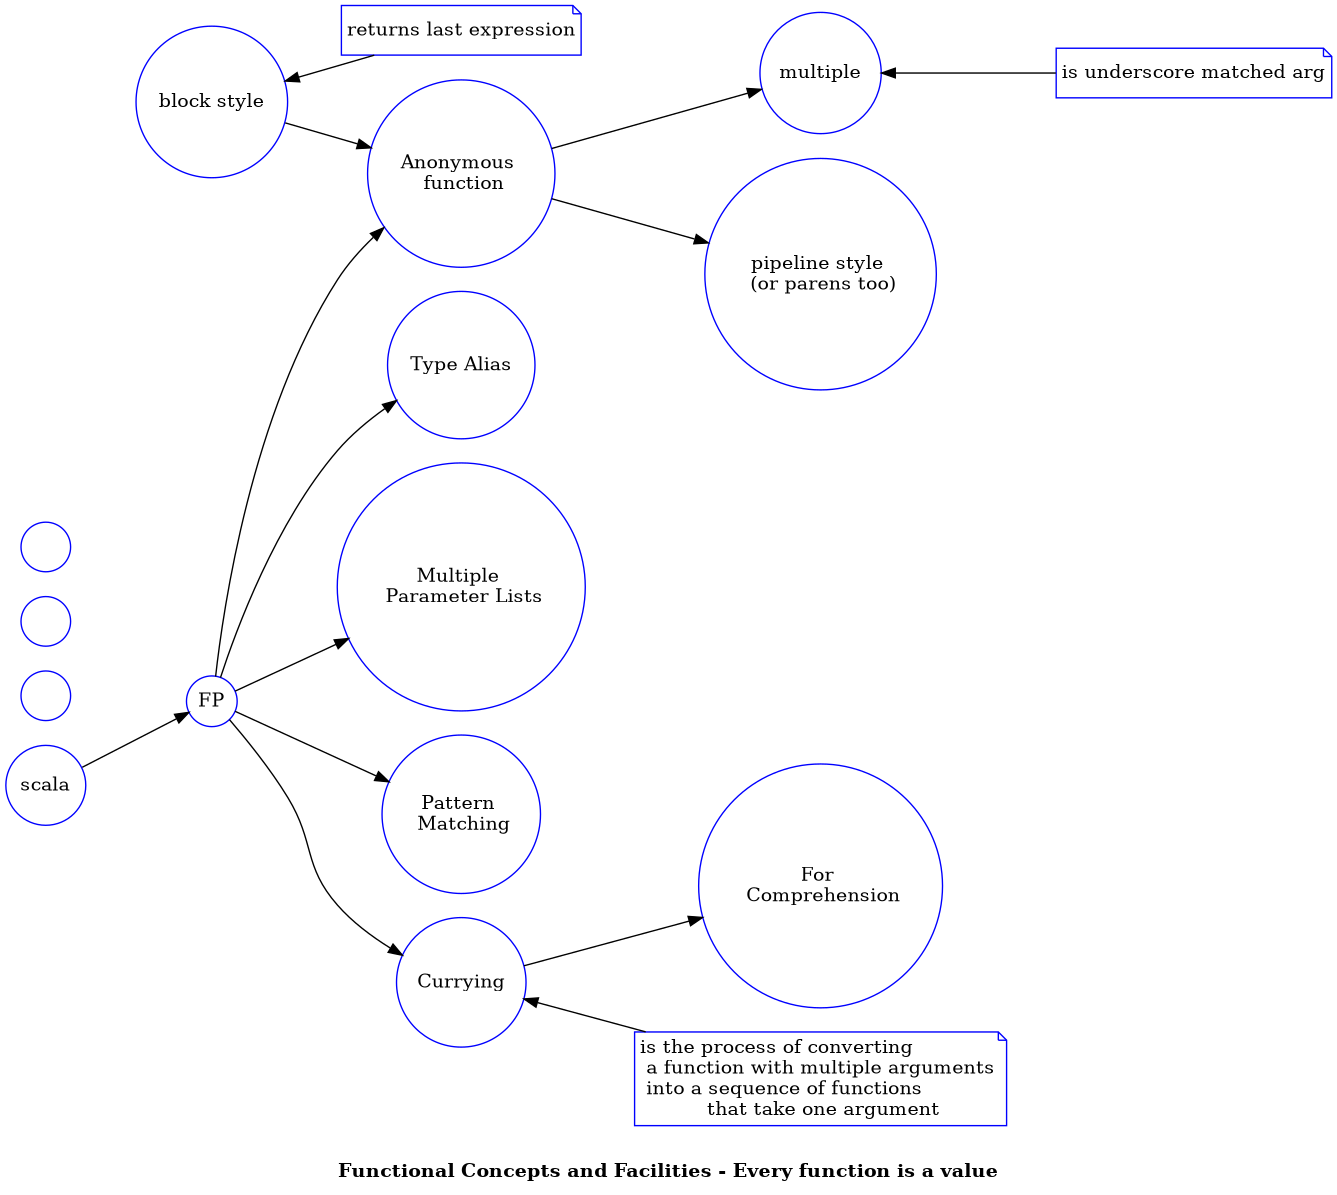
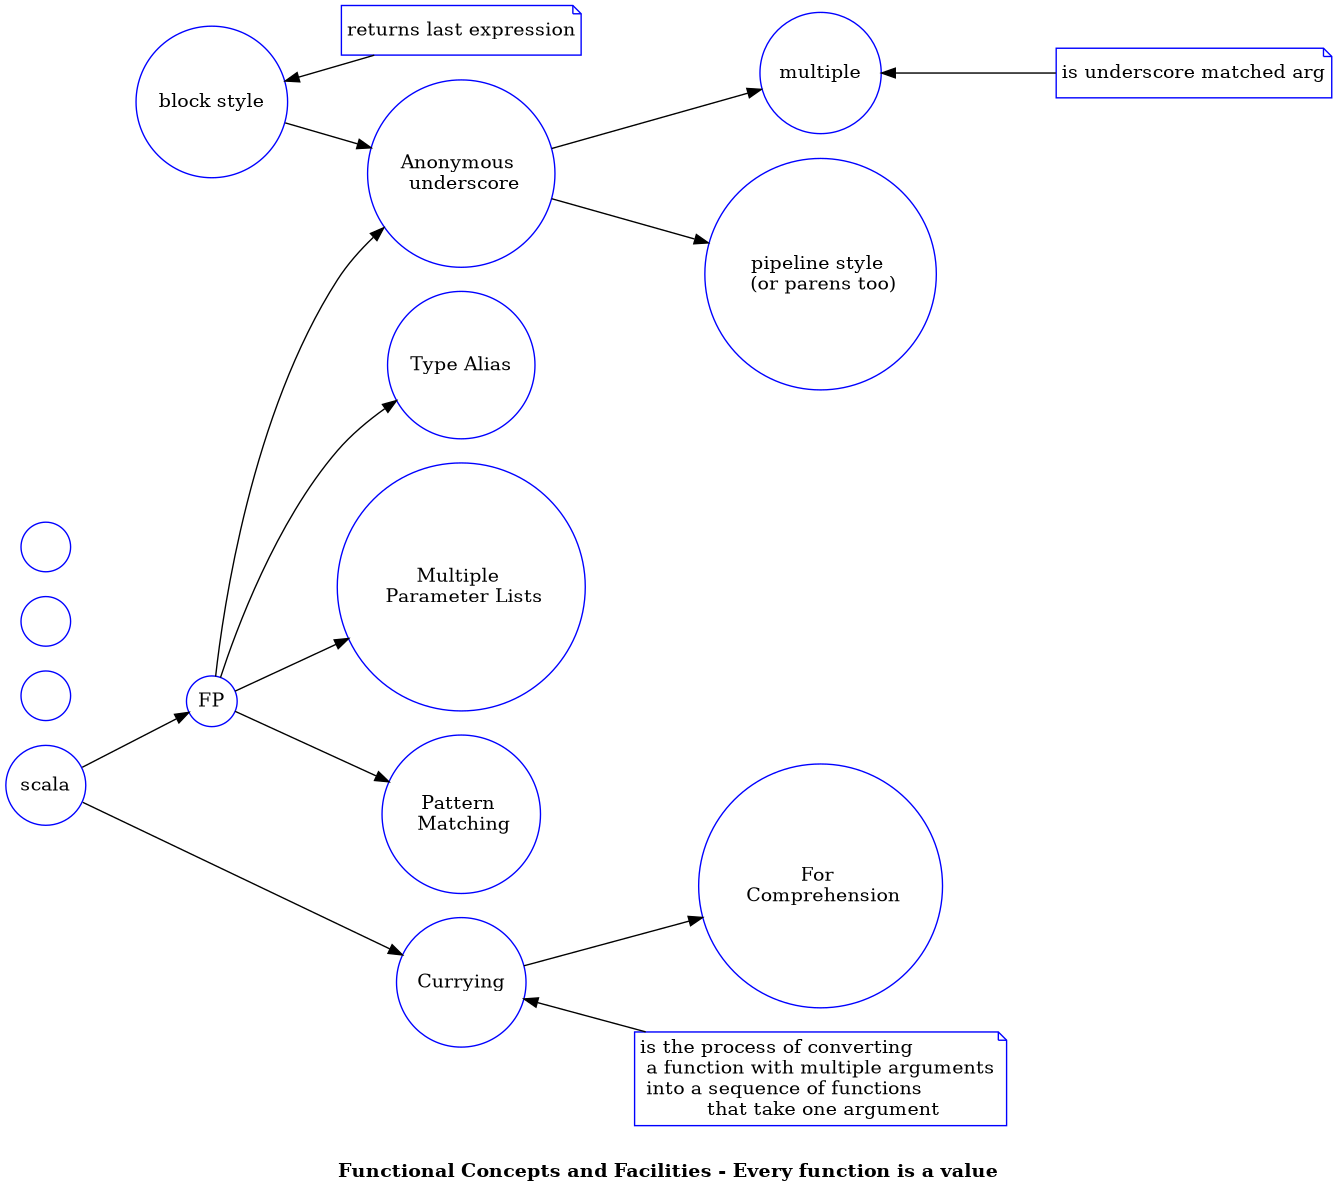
node "Anonymous function": label "Anonymous function" -> "Anonymous underscore"
edge "FP" -> "Currying": now "scala" -> "Currying"
